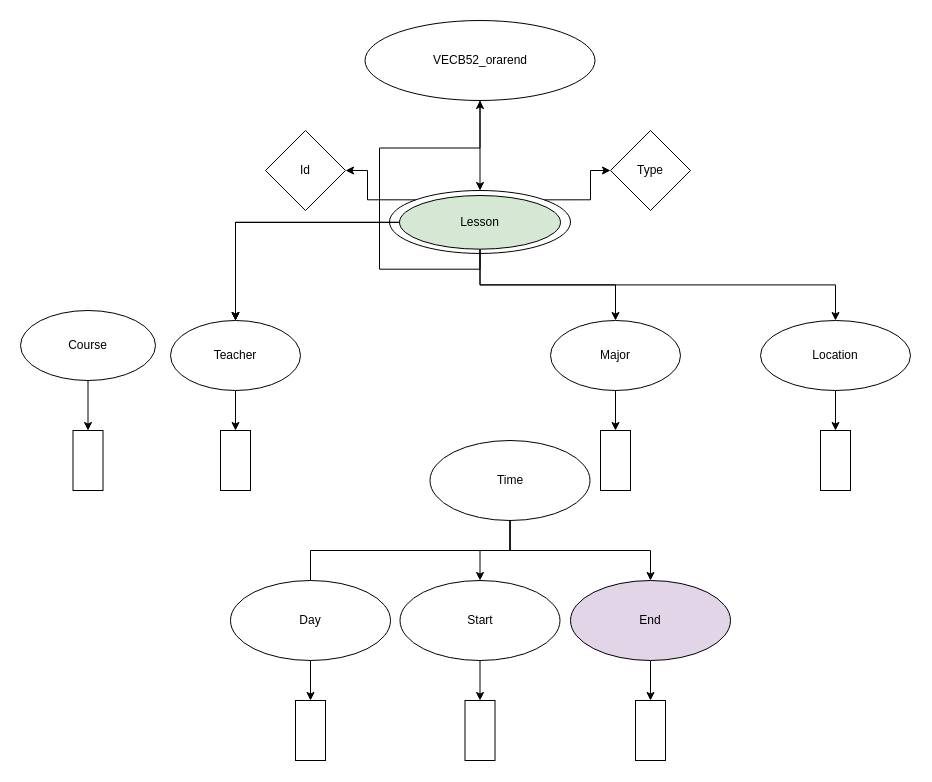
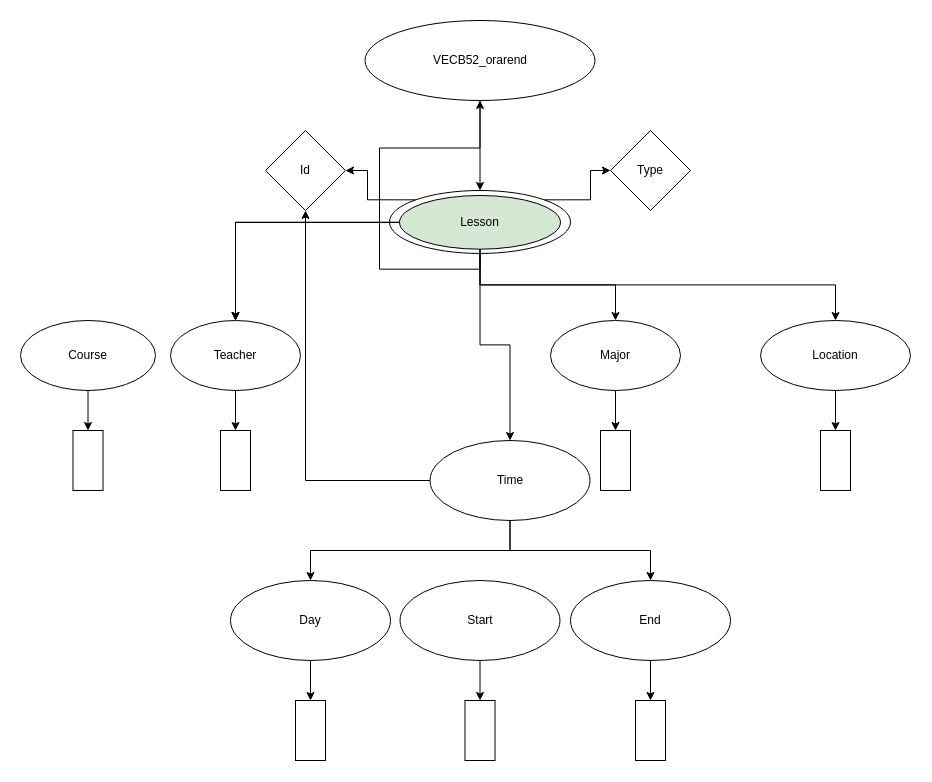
edge "Lesson" -> "Time": added
node "Course": moved (88, 346) -> (88, 356)
edge "Time" -> "Start": now "Time" -> "Id"
edge "Time" -- "Day": arrowhead none -> classic
node "End": fillcolor #e1d5e7 -> #ffffff
